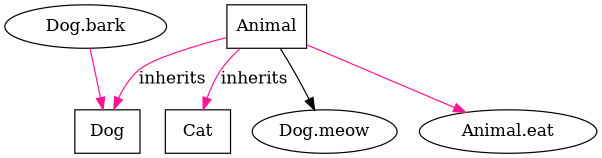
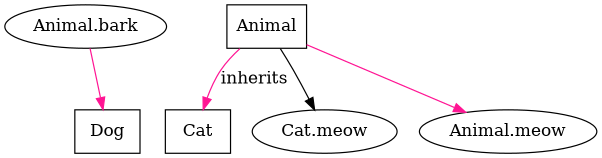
node "Dog.bark": label "Dog.bark" -> "Animal.bark"
edge "Animal" -> "Dog": removed, label "inherits"
node "Dog.meow": label "Dog.meow" -> "Cat.meow"
node "Animal.eat": label "Animal.eat" -> "Animal.meow"
